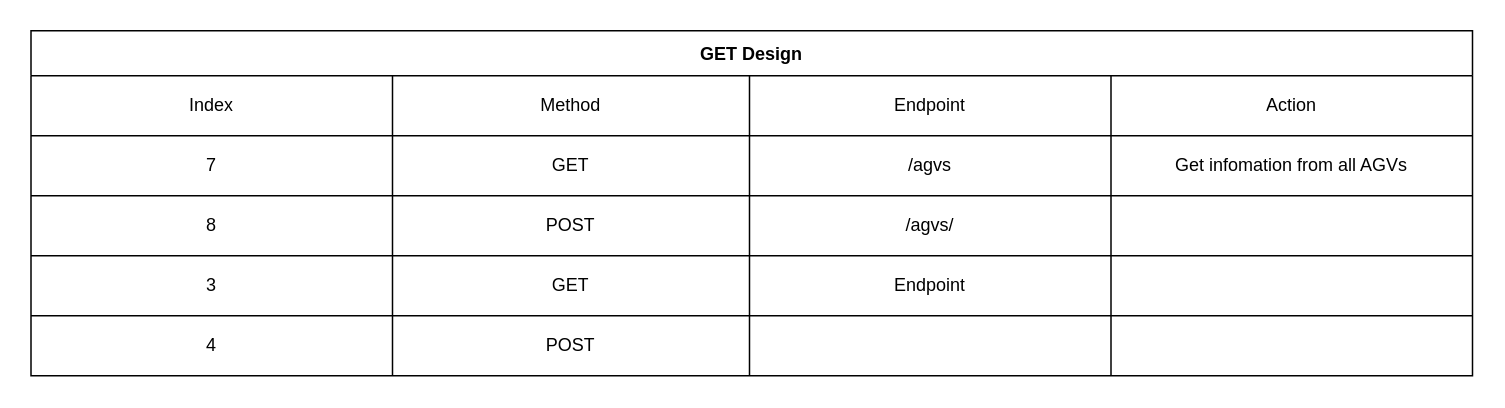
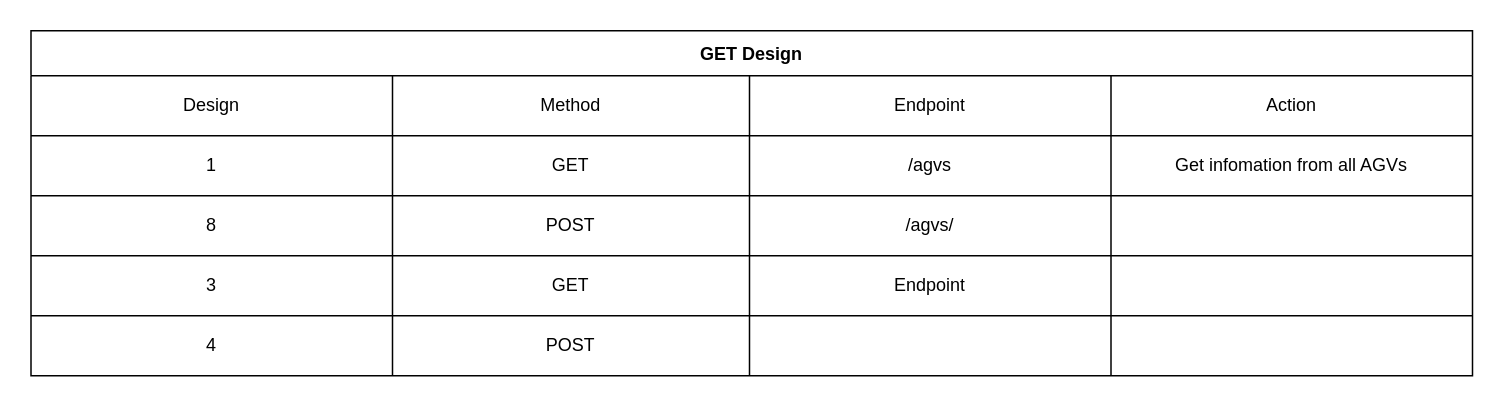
node "Index": label "Index" -> "Design"
node "7": label "7" -> "1"
